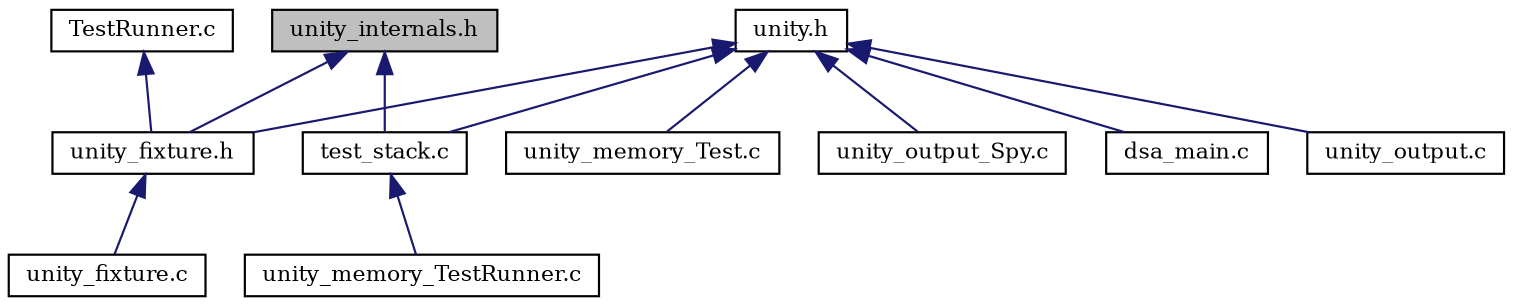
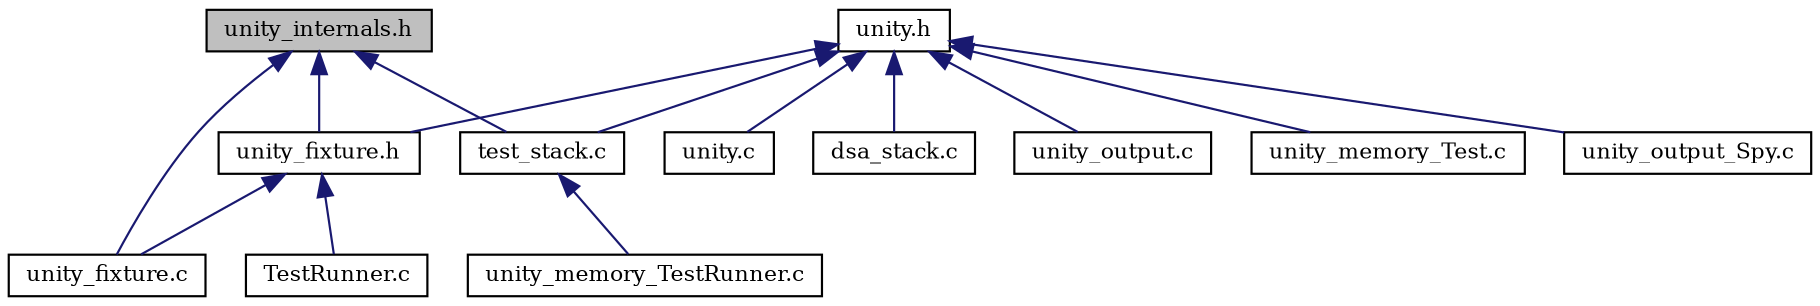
edge "unity_fixture.h" -> "TestRunner.c": reversed
edge "unity_fixture.c" -> "unity_internals.h": added
node "unity.c": added
node "dsa_main.c": label "dsa_main.c" -> "dsa_stack.c"
